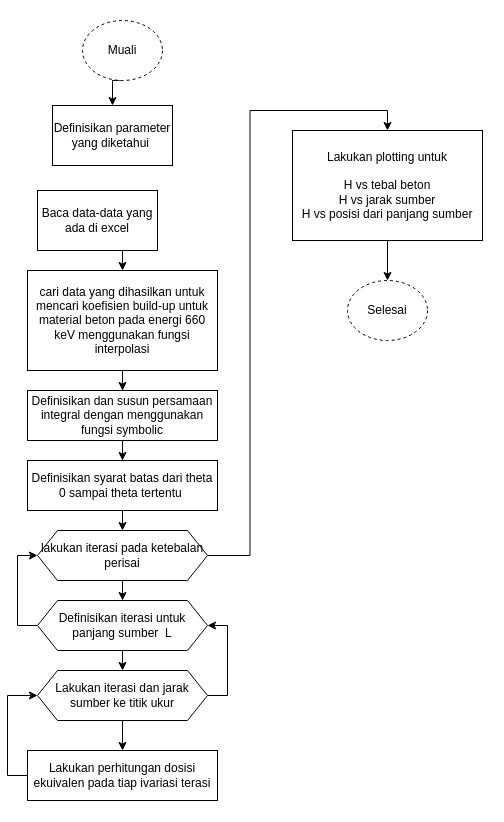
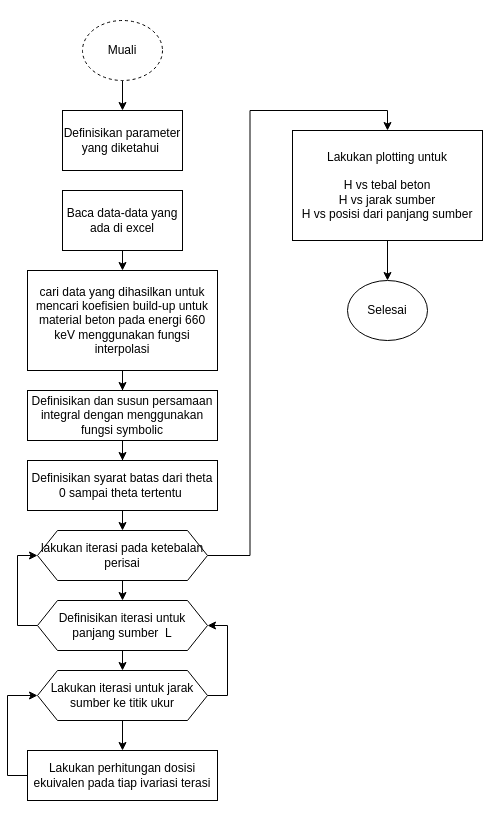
node "Definisikan parameter yang diketahui": moved (113, 136) -> (123, 141)
node "Baca data-data yang ada di excel": moved (98, 221) -> (123, 221)
node "Selesai": style dashed -> solid
node "Lakukan iterasi dan jarak sumber ke titik ukur": label "Lakukan iterasi dan jarak sumber ke titik ukur" -> "Lakukan iterasi untuk jarak sumber ke titik ukur"
